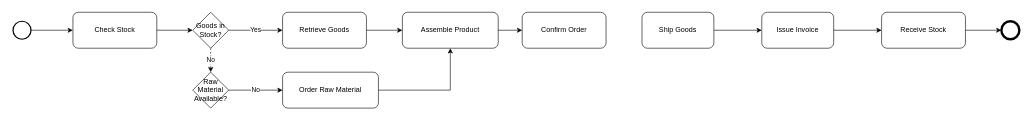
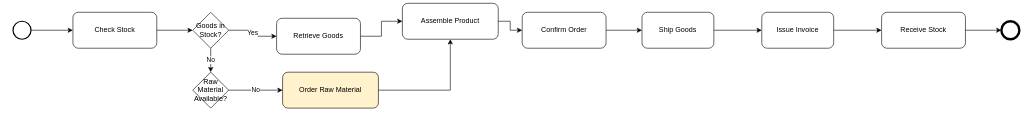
node "Retrieve Goods": moved (324, 30) -> (318, 36)
node "Assemble Product": moved (450, 30) -> (450, 21)
edge "Confirm Order" -> "Ship Goods": added
edge "Goods in Stock?" -> "Raw Material Available?": style dashed -> solid
node "Order Raw Material": fillcolor #ffffff -> #fff2cc
